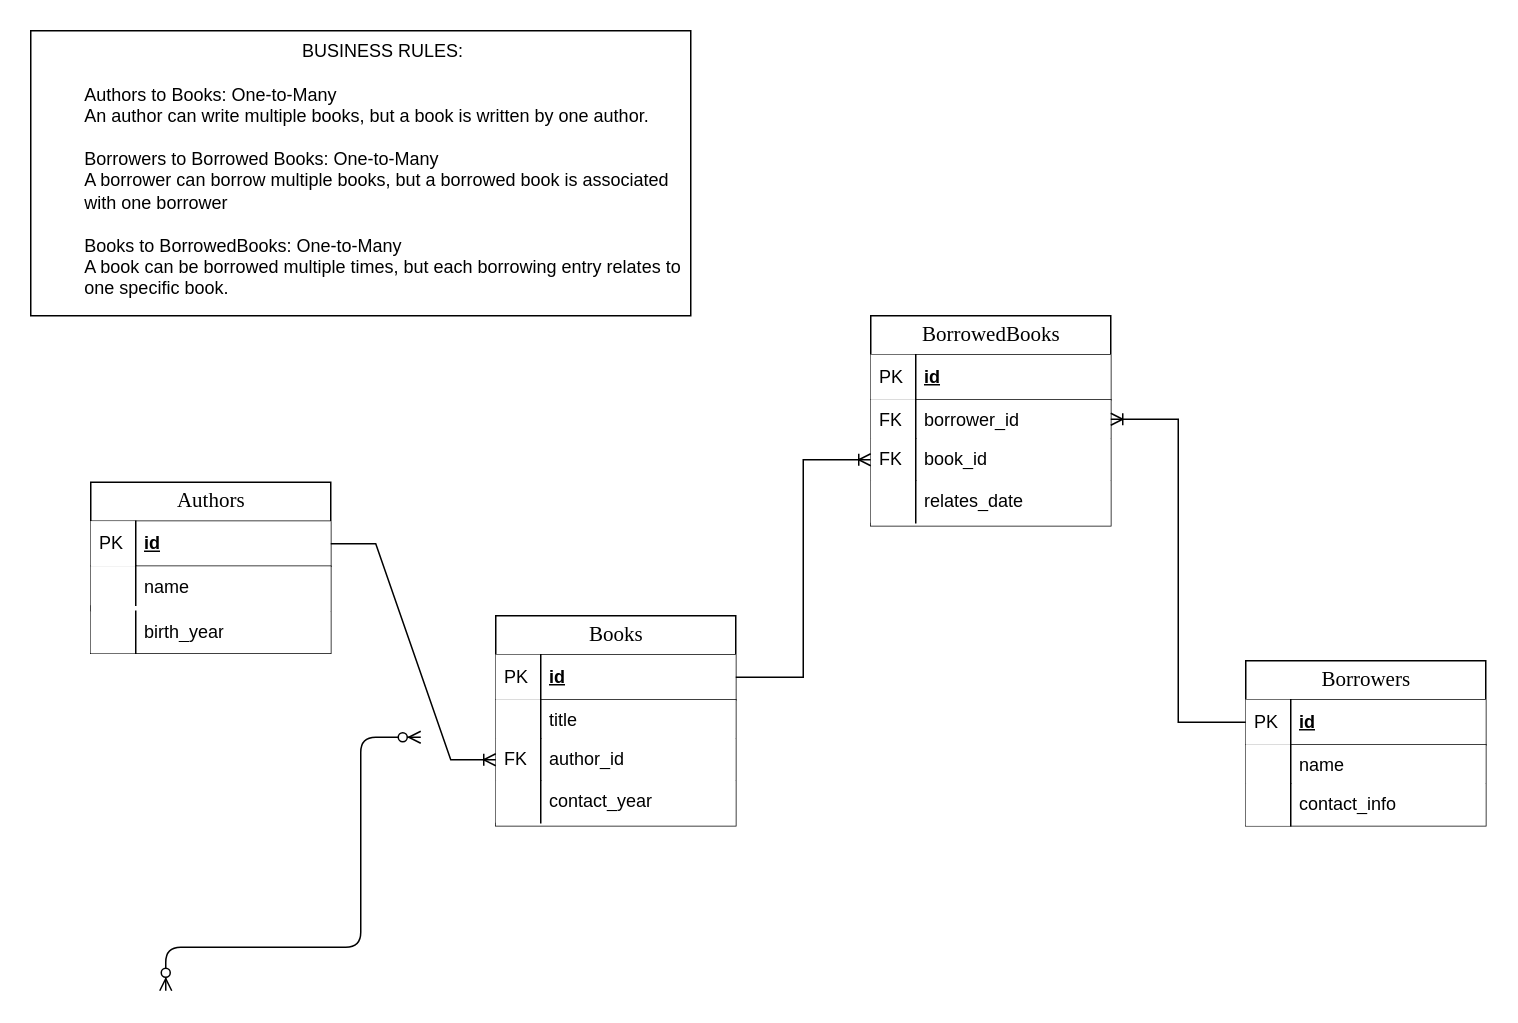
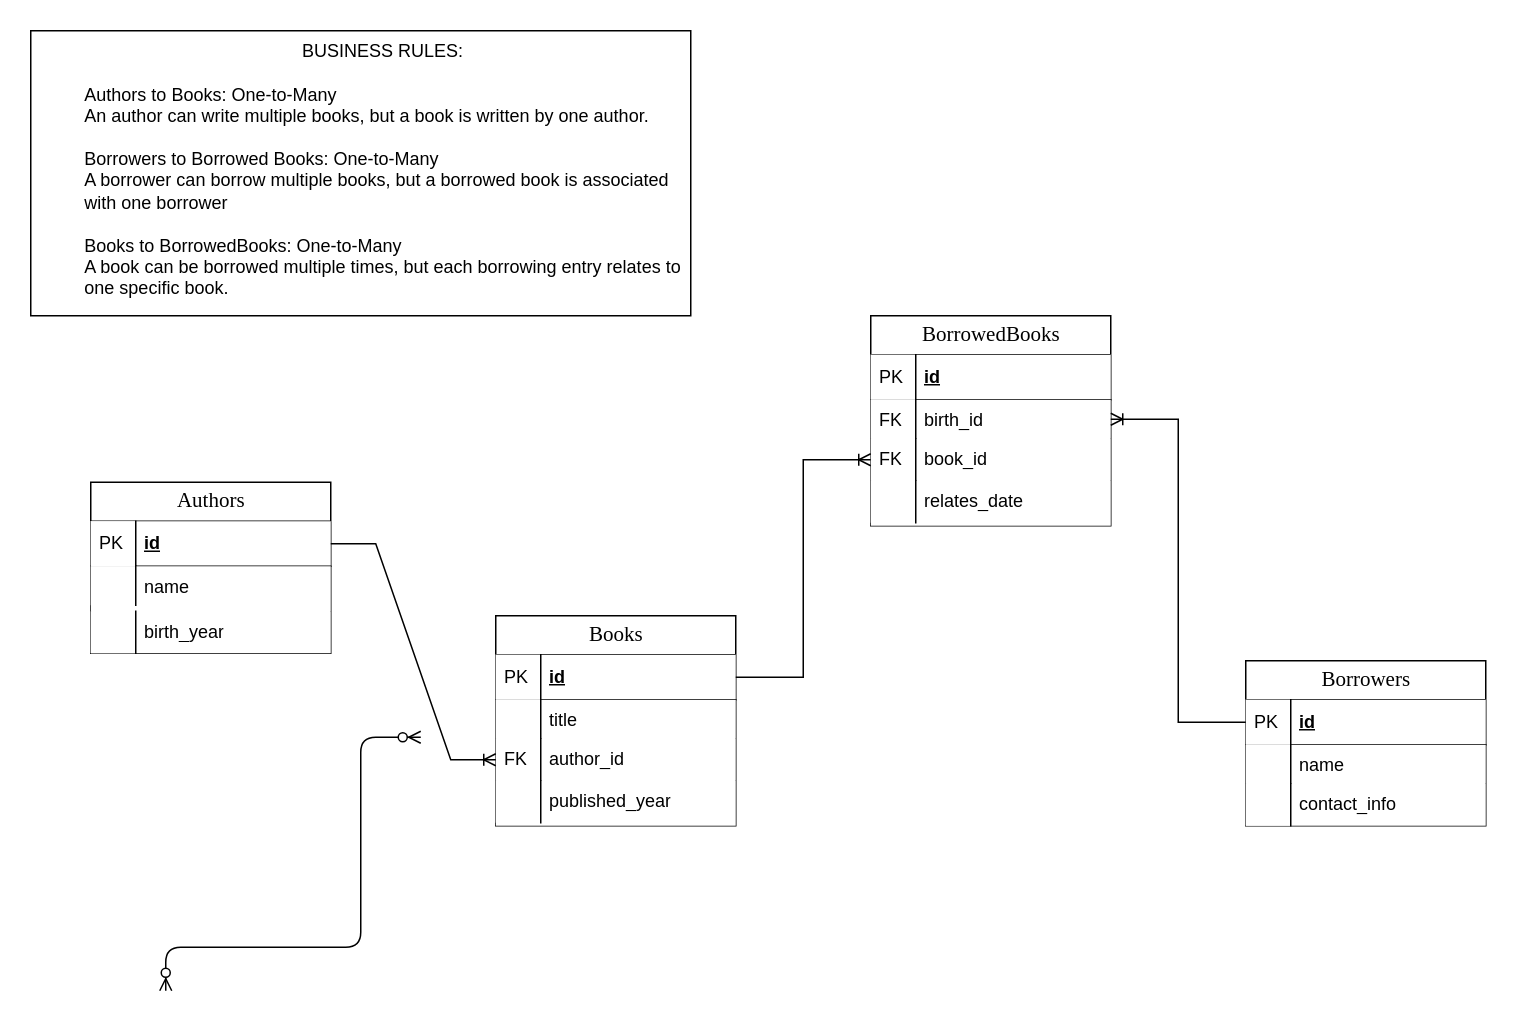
node "borrower_id": label "borrower_id" -> "birth_id"
node "contact_year": label "contact_year" -> "published_year"
